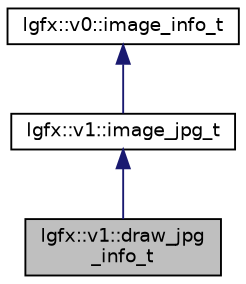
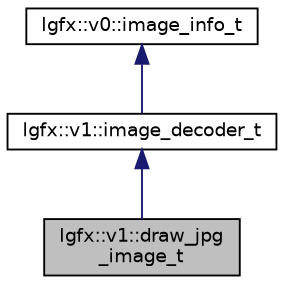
node "lgfx::v1::image_jpg_t": label "lgfx::v1::image_jpg_t" -> "lgfx::v1::image_decoder_t"
node "lgfx::v1::draw_jpg _info_t": label "lgfx::v1::draw_jpg _info_t" -> "lgfx::v1::draw_jpg _image_t"
